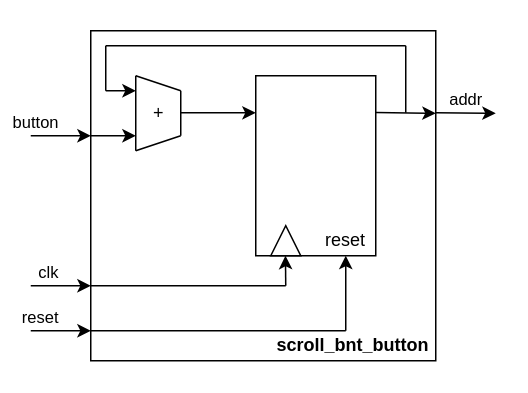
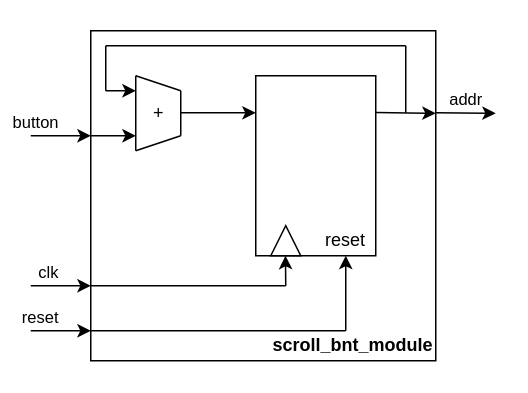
node "scroll_bnt_button": label "scroll_bnt_button" -> "scroll_bnt_module"
